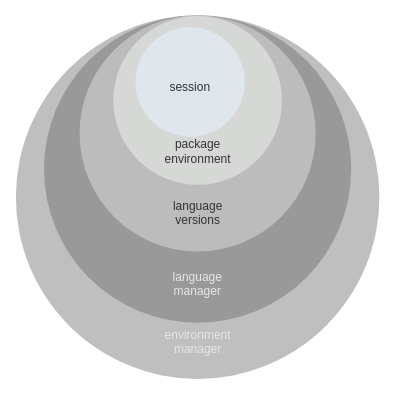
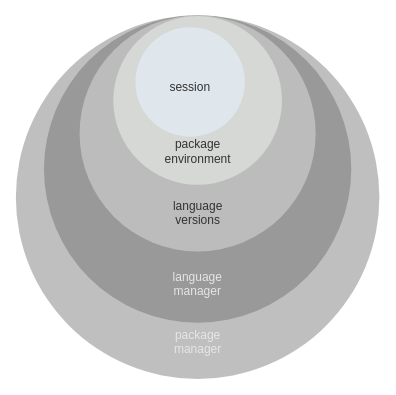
node "environment manager": label "environment manager" -> "package manager"
